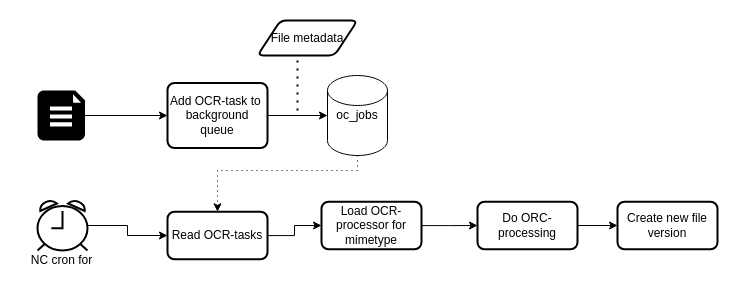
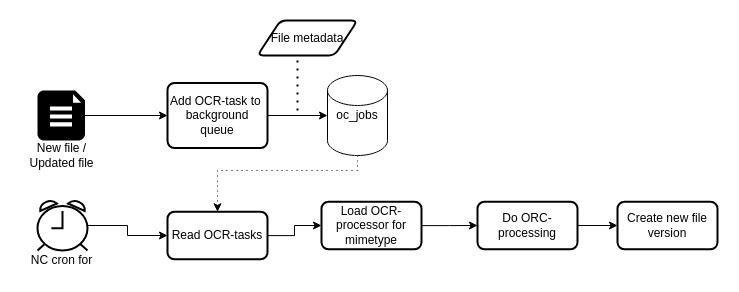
node "New file / Updated file": added
